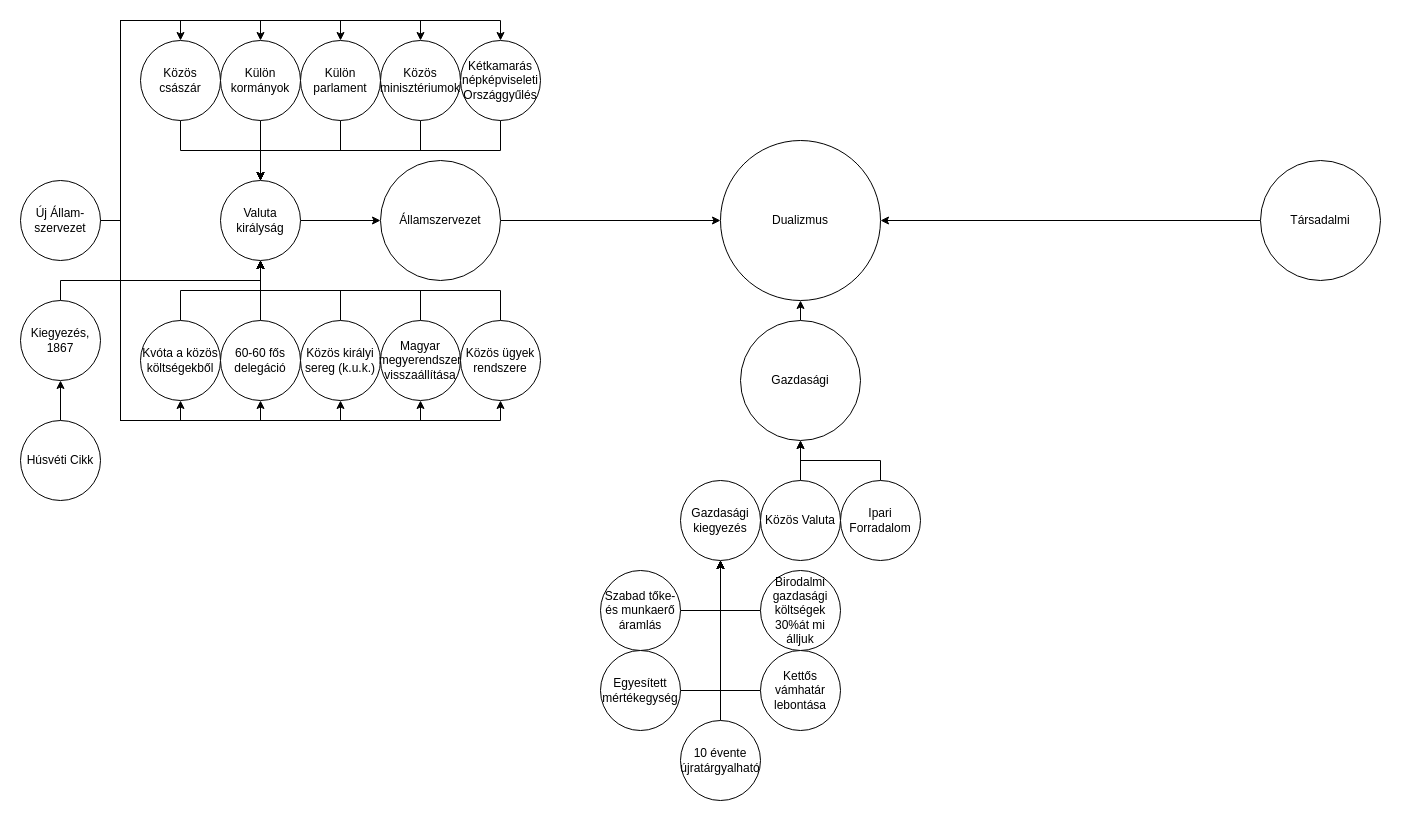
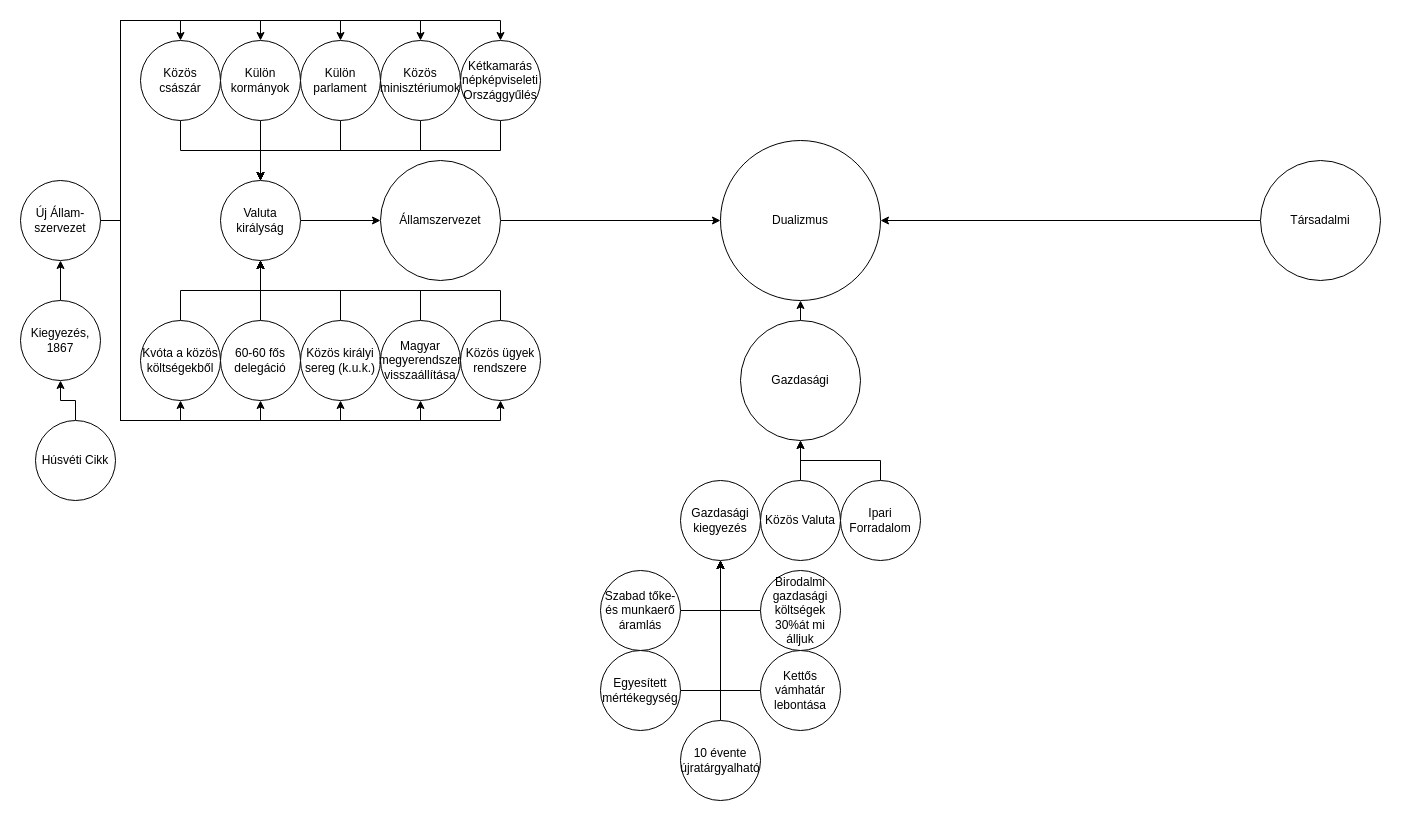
edge "Kiegyezés, 1867" -> "Valuta királyság": now "Kiegyezés, 1867" -> "Új Állam-szervezet"
node "Húsvéti Cikk": moved (61, 461) -> (76, 461)
